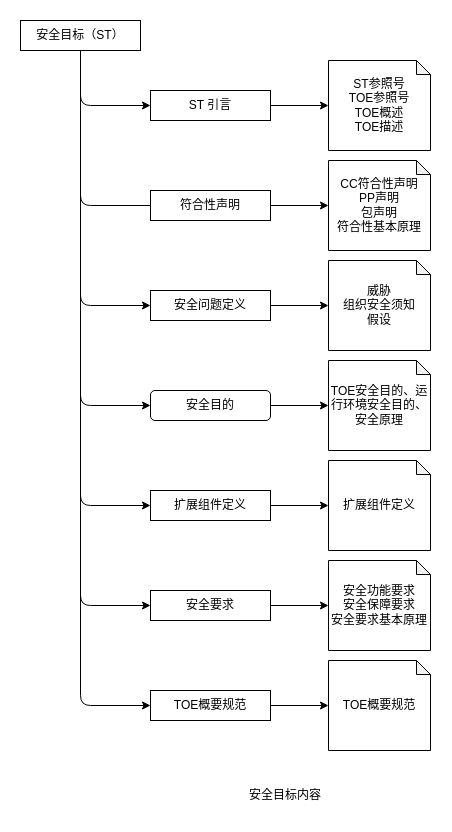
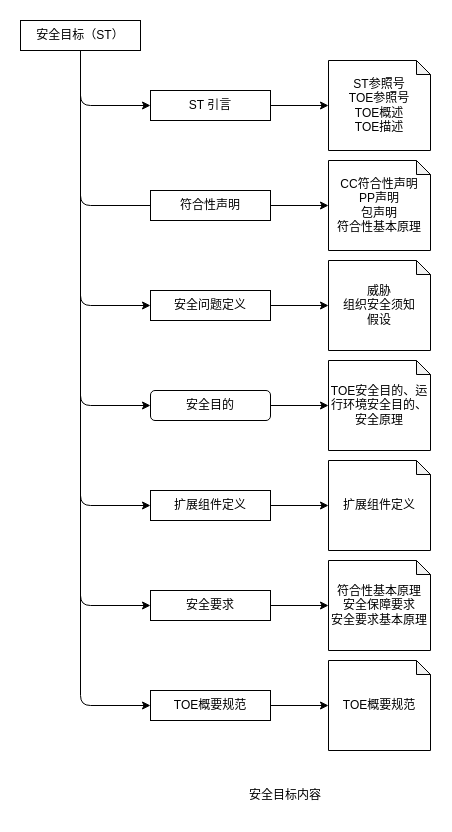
node "安全功能要求 安全保障要求 安全要求基本原理": label "安全功能要求 安全保障要求 安全要求基本原理" -> "符合性基本原理 安全保障要求 安全要求基本原理"
